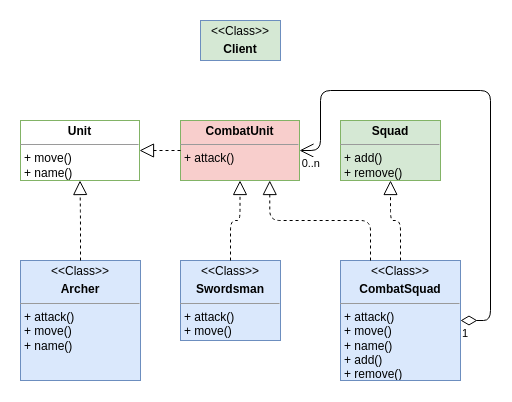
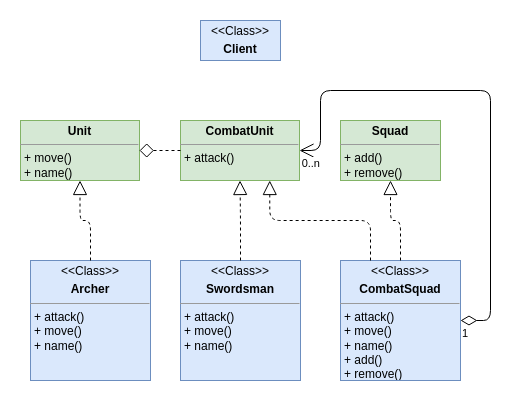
node "<<Class>> Client": fillcolor #d5e8d4 -> #dae8fc
node "Unit + move() + name()": fillcolor #ffffff -> #d5e8d4
edge "CombatUnit + attack()" -> "Unit + move() + name()": arrowhead block -> diamond
node "CombatUnit + attack()": fillcolor #f8cecc -> #d5e8d4
node "<<Class>> Swordsman + attack() + move() + name()": size 100x80 -> 120x120
node "<<Class>> Archer + attack() + move() + name()": moved (81, 321) -> (91, 321)
